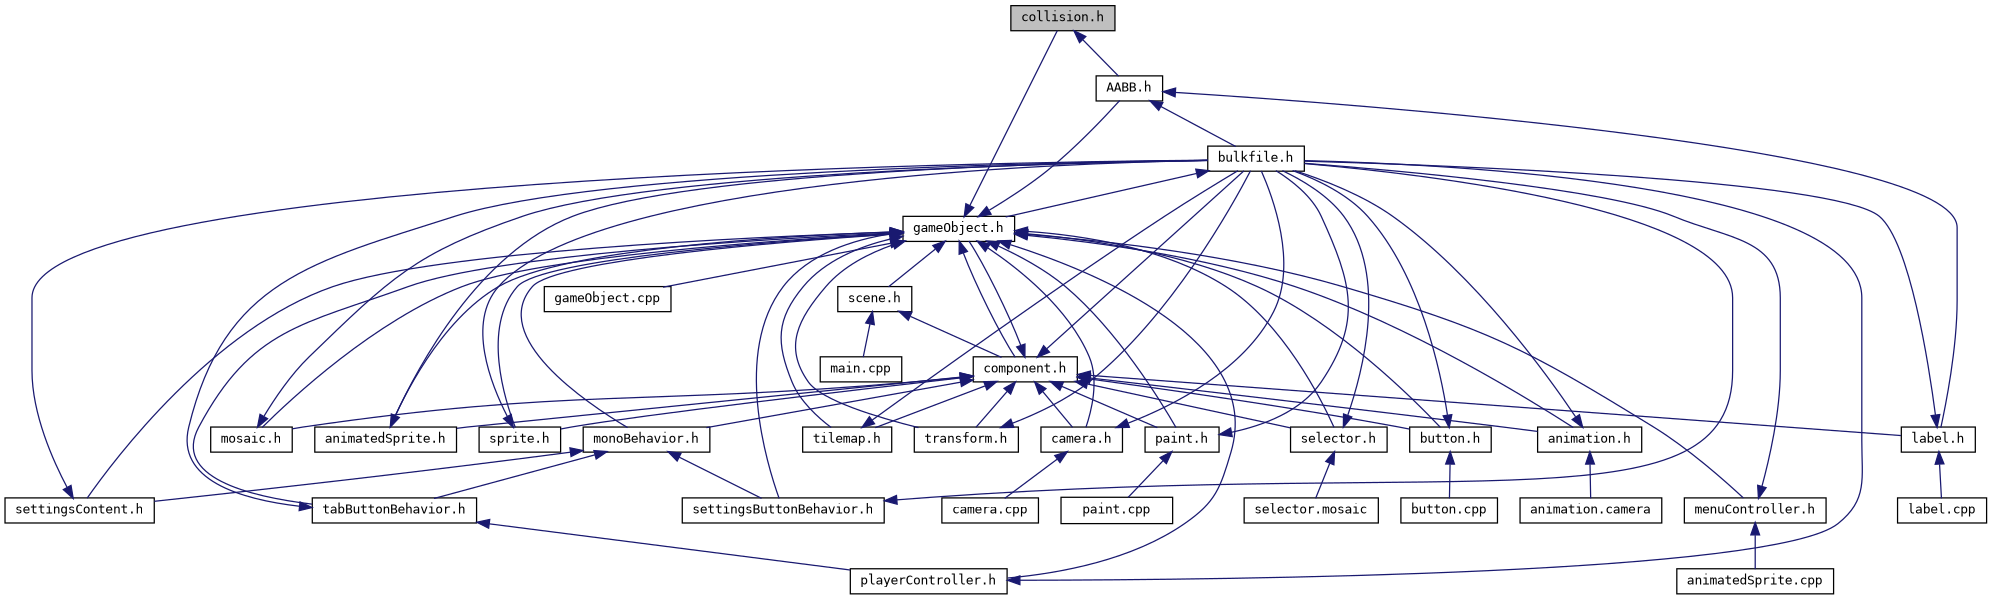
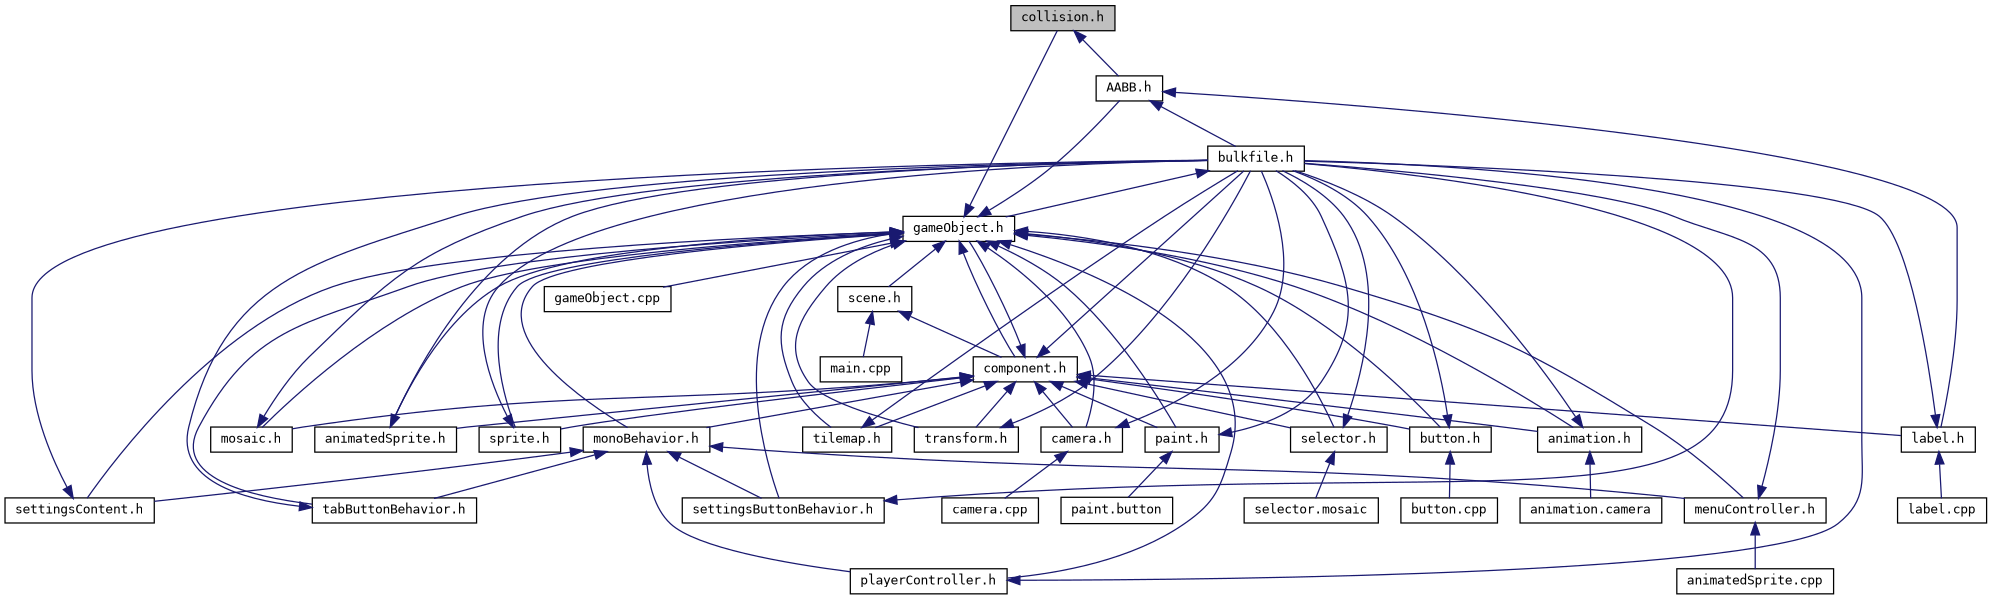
edge "menuController.h" -> "monoBehavior.h": added
node "paint.cpp": label "paint.cpp" -> "paint.button"
edge "playerController.h" -> "tabButtonBehavior.h": now "playerController.h" -> "monoBehavior.h"
